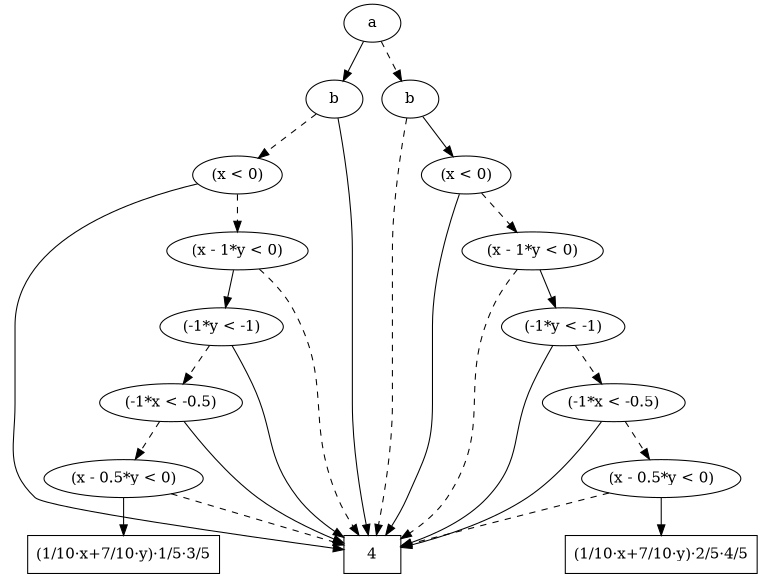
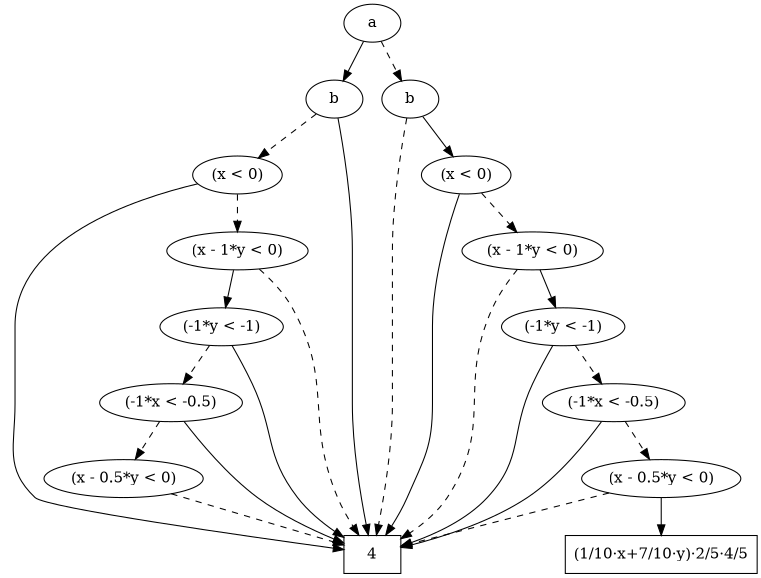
node "(1/10·x+7/10·y)·1/5·3/5": removed
